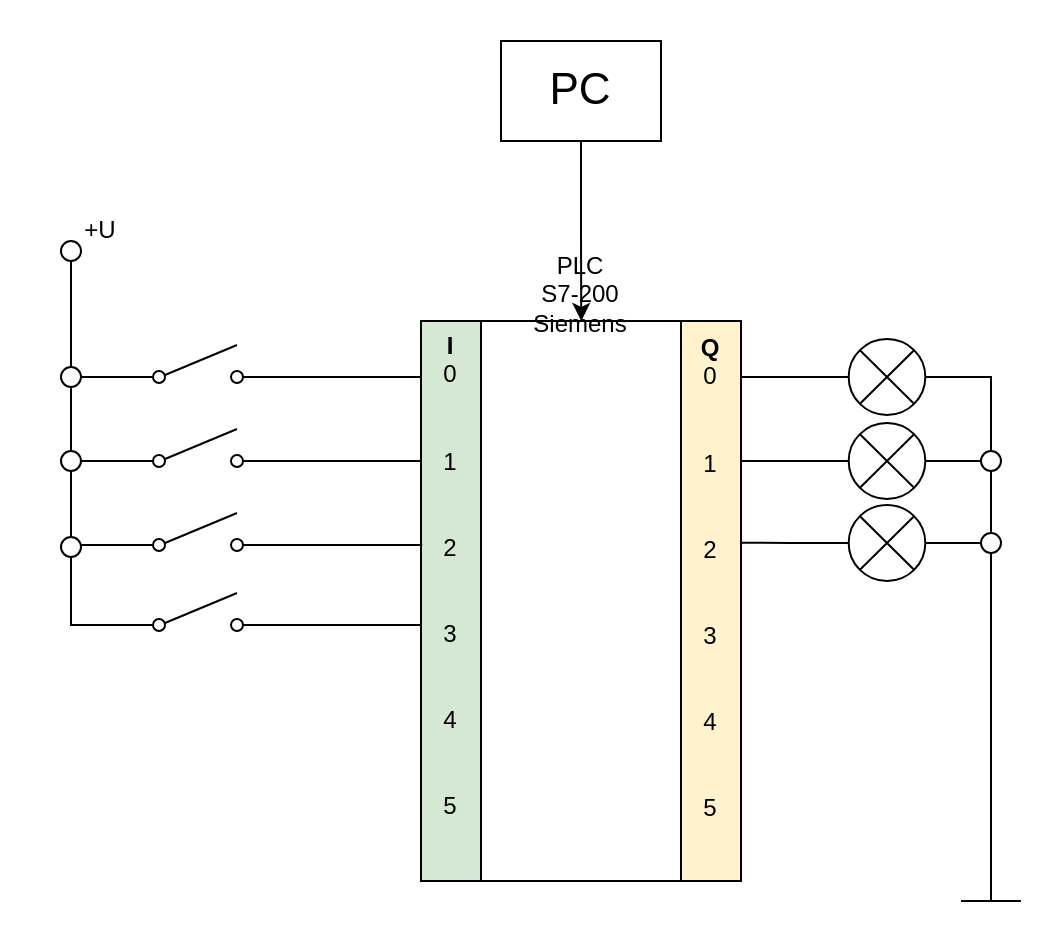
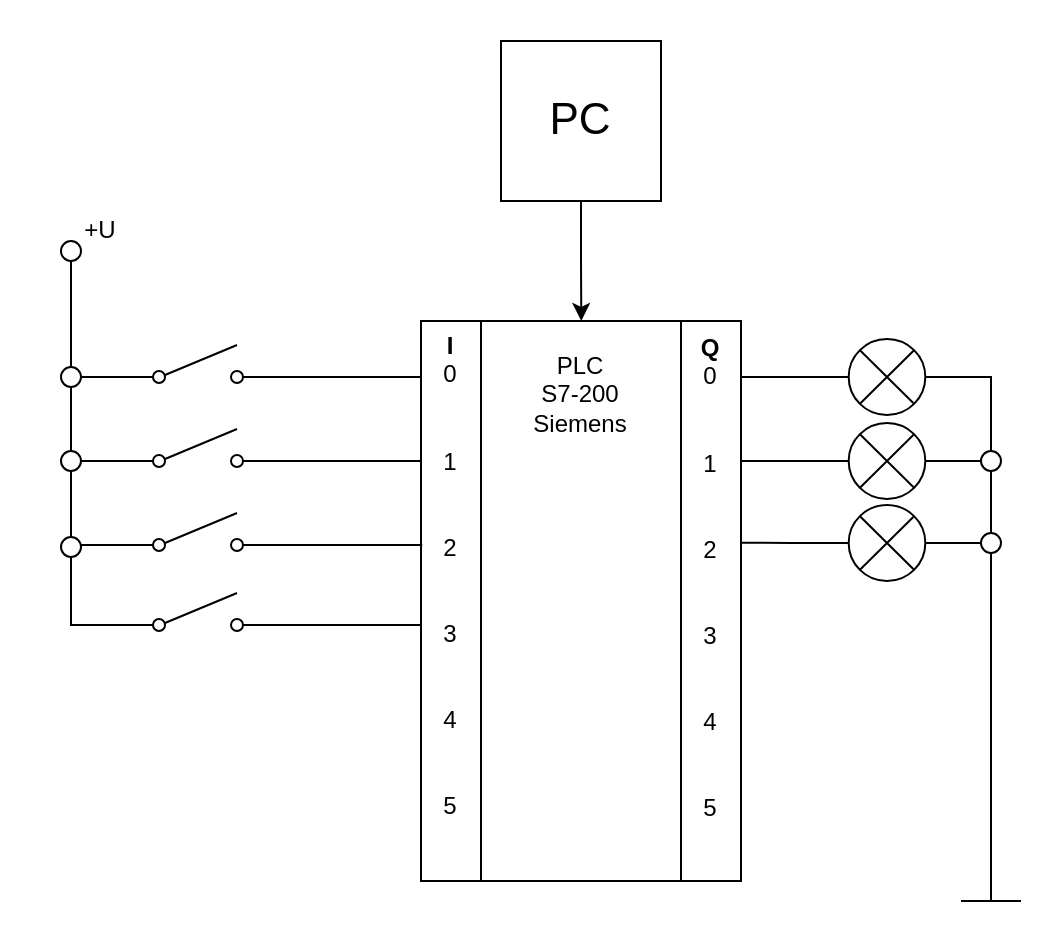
node "PC": size 160x100 -> 160x160
node "PLC S7-200 Siemens": moved (581, 295) -> (581, 395)
node "I 0 1 2 3 4 5": fillcolor #d5e8d4 -> #ffffff
node "Q 0 1 2 3 4 5": fillcolor #fff2cc -> #ffffff
